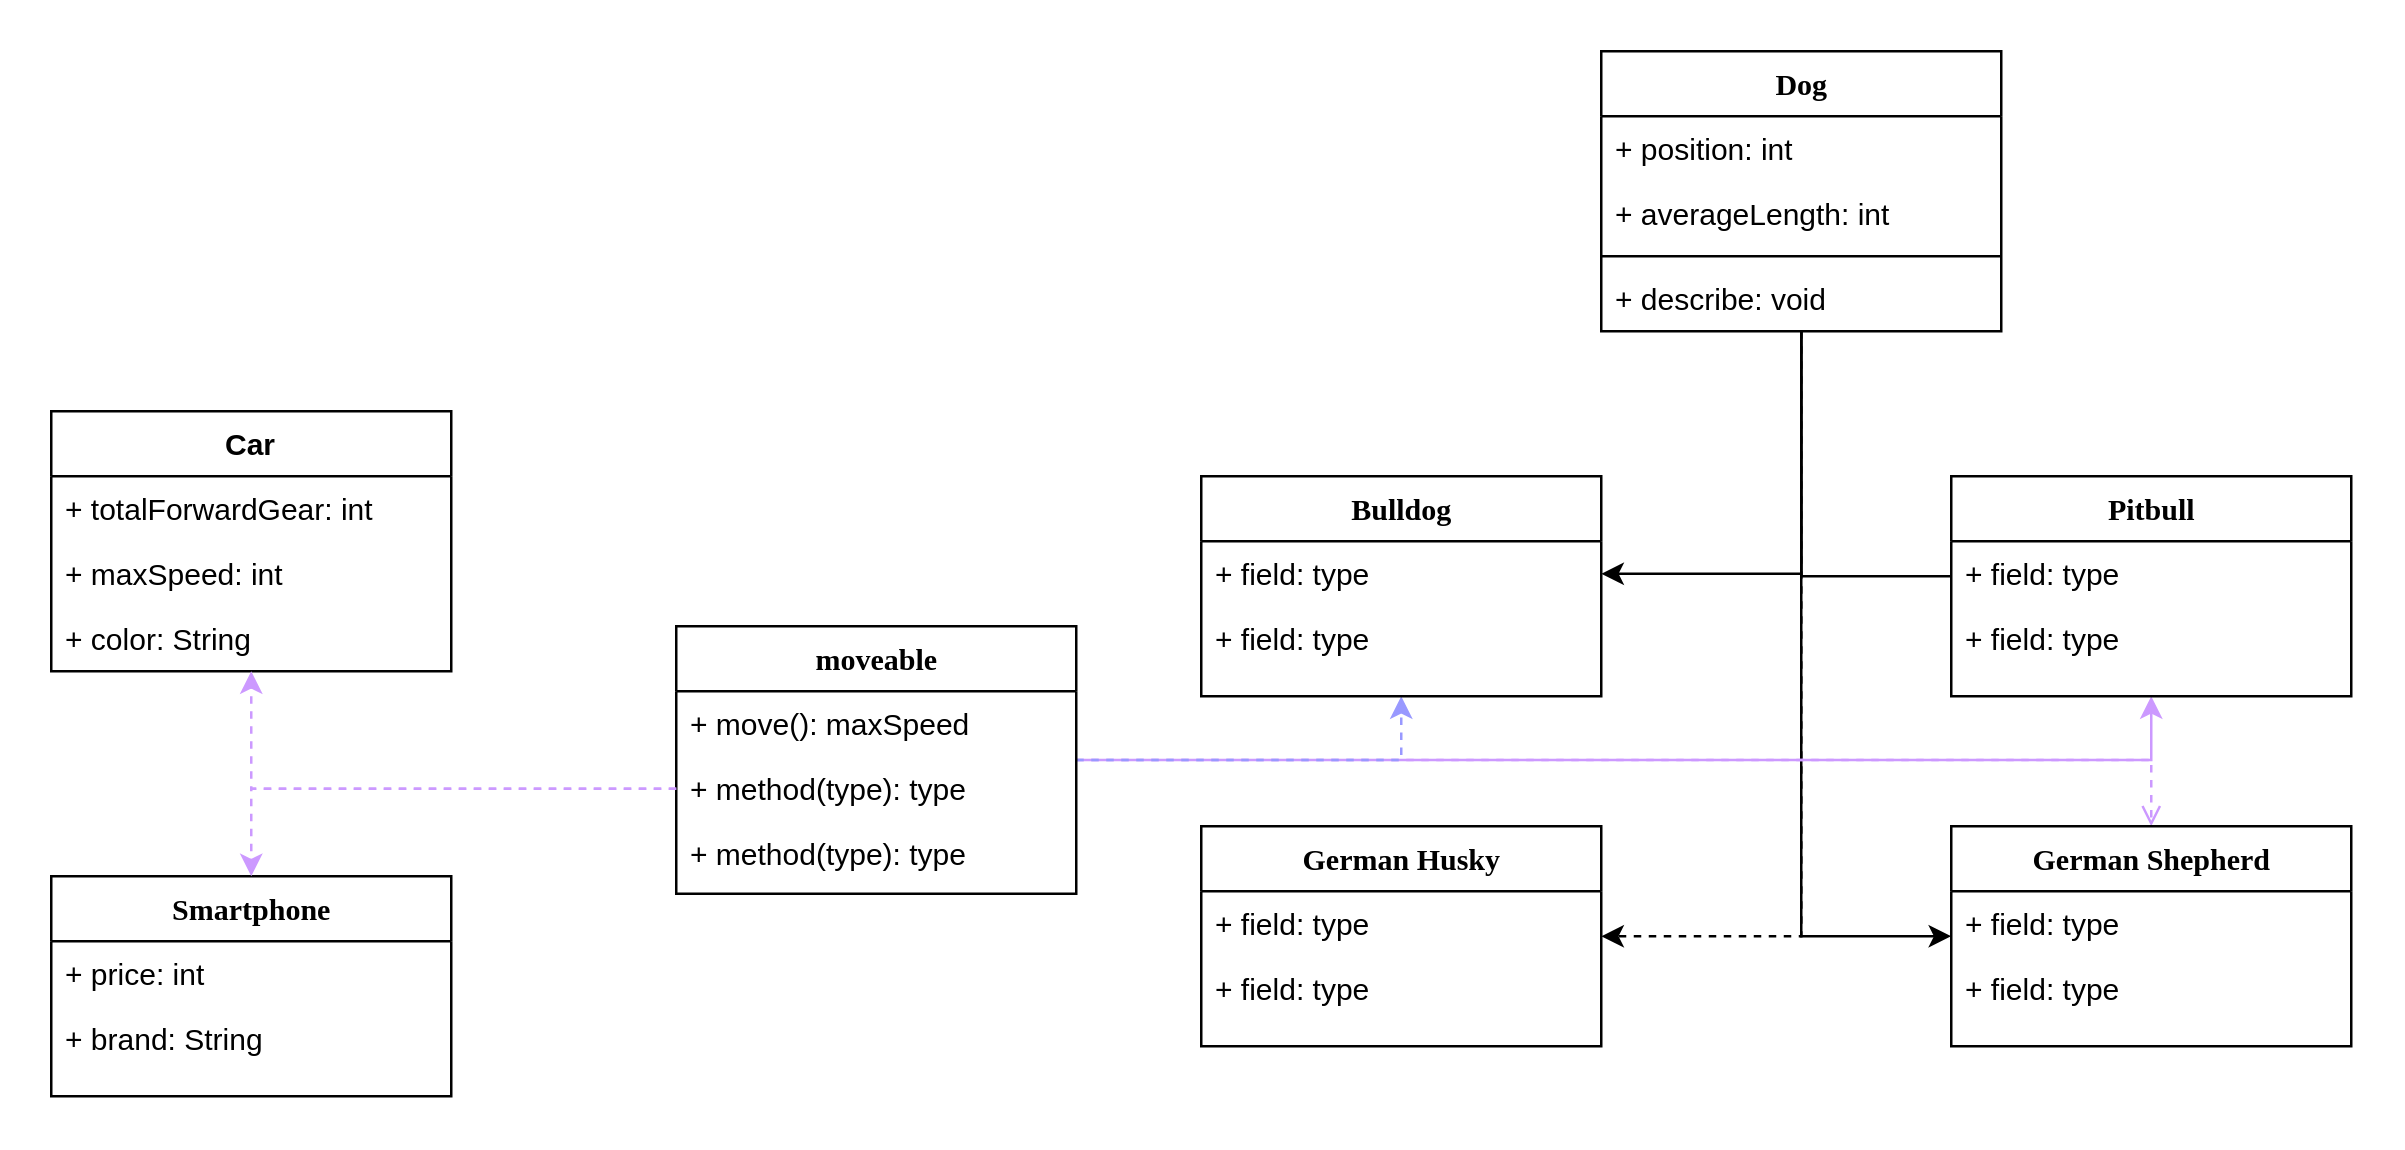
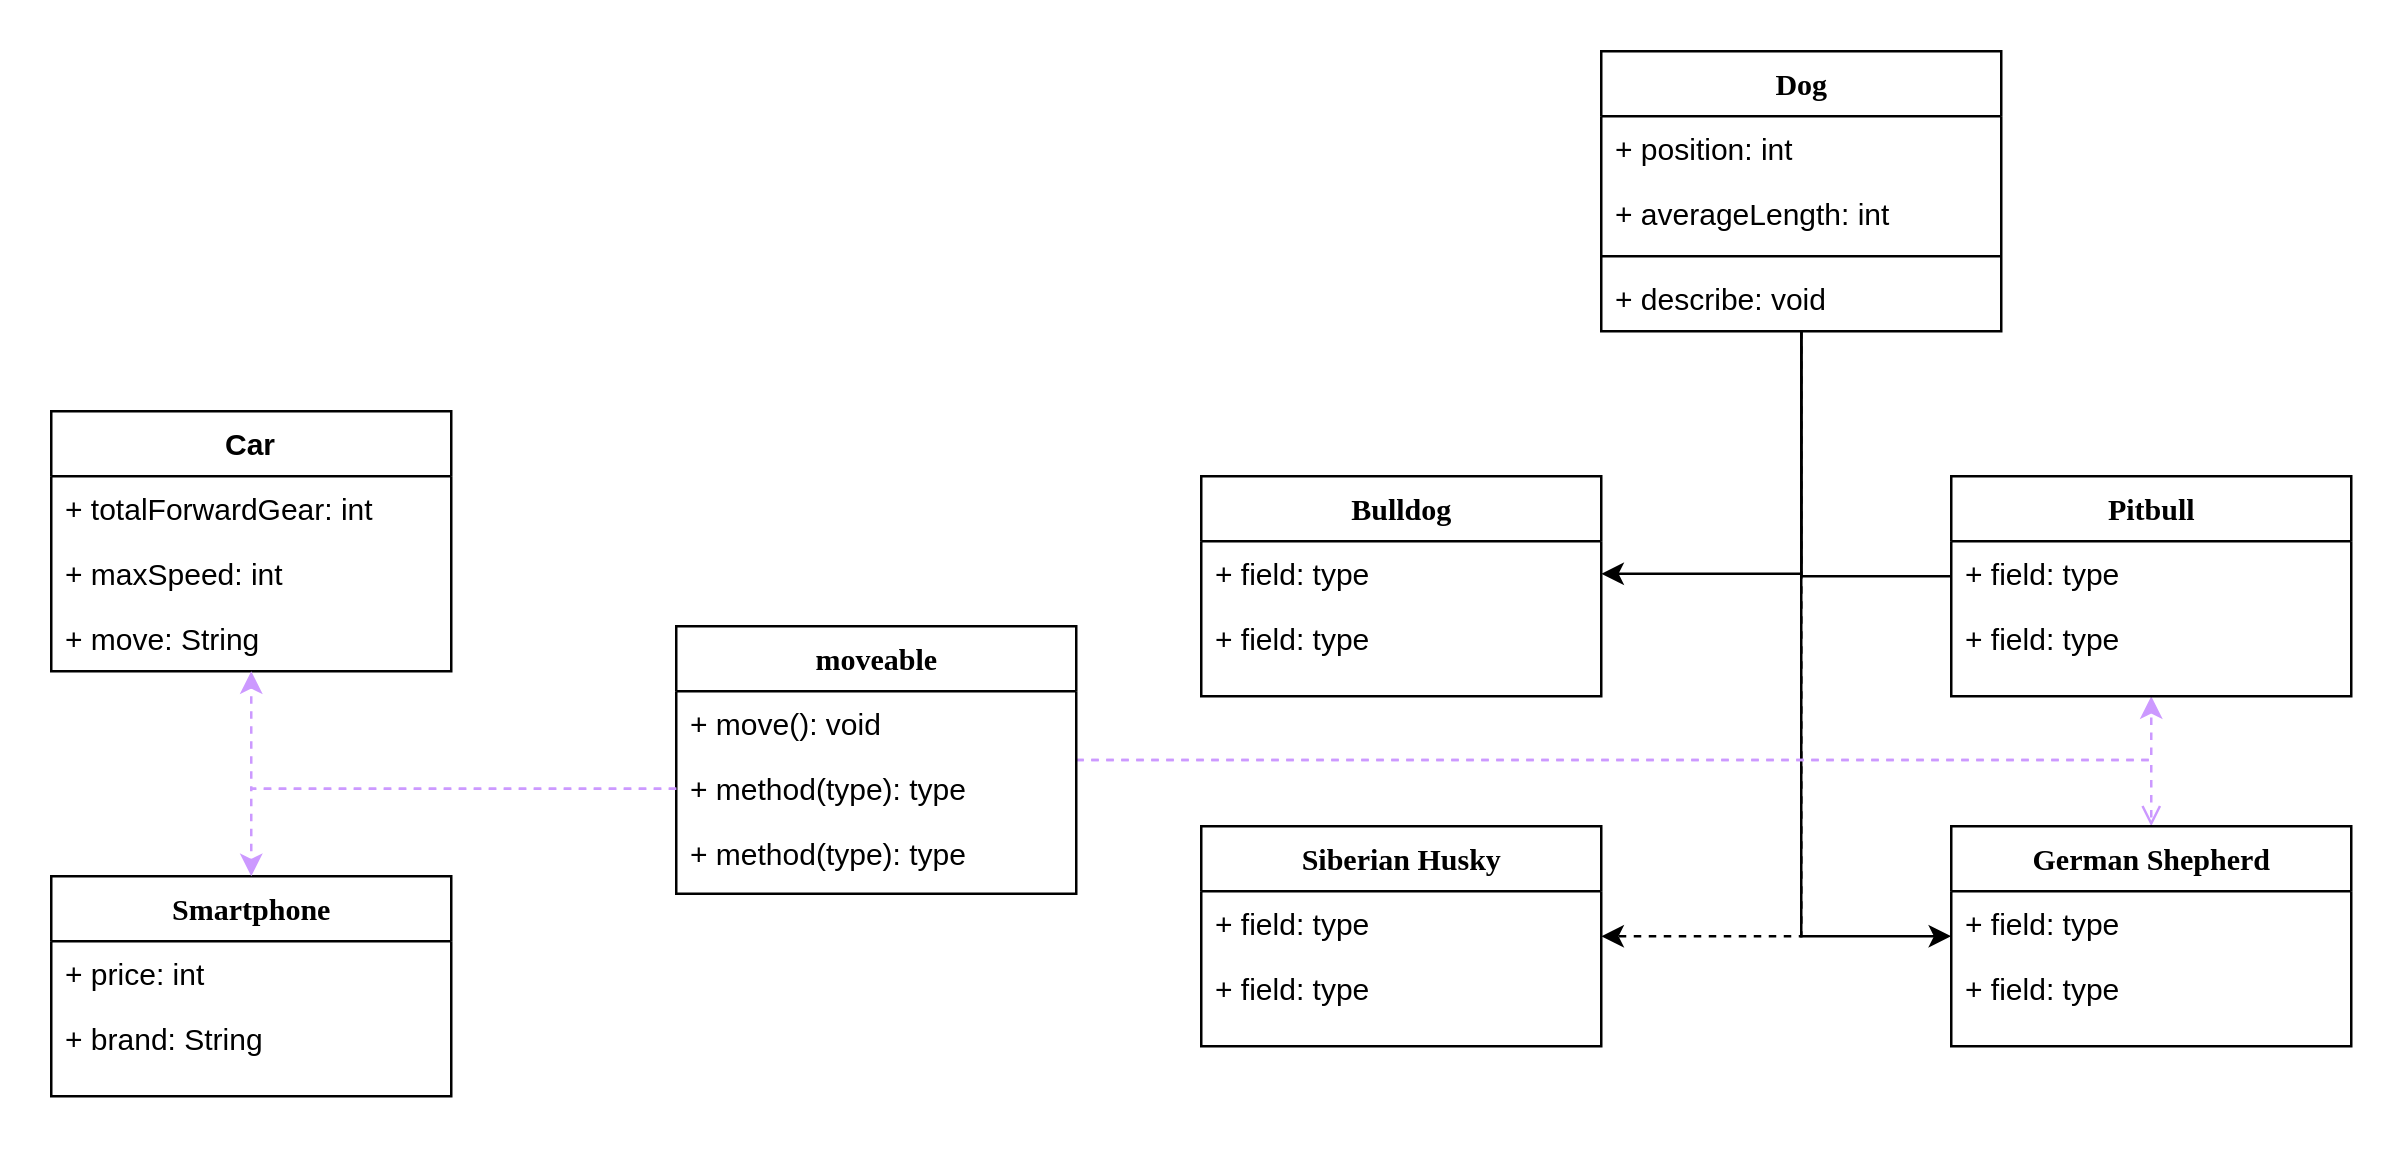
node "+ color: String": label "+ color: String" -> "+ move: String"
node "+ move(): maxSpeed": label "+ move(): maxSpeed" -> "+ move(): void"
edge "moveable" -> "Pitbull": style solid -> dashed
edge "moveable" -> "Bulldog": removed
node "German Husky": label "German Husky" -> "Siberian Husky"
